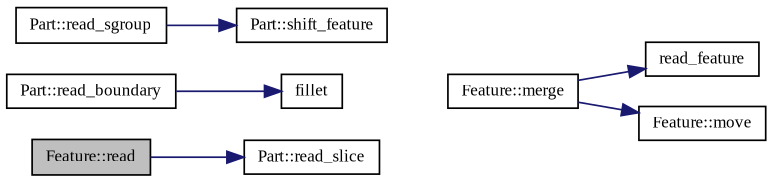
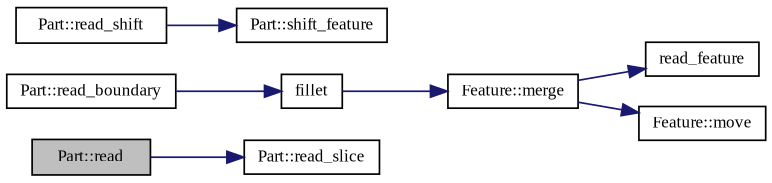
node "Part::read_sgroup": label "Part::read_sgroup" -> "Part::read_shift"
edge "fillet" -> "Feature::merge": added
node "Feature::read": label "Feature::read" -> "Part::read"
